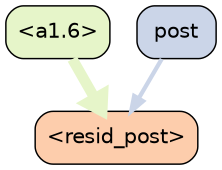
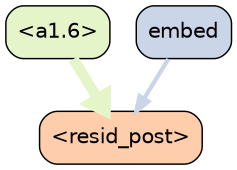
node "post": label "post" -> "embed"
